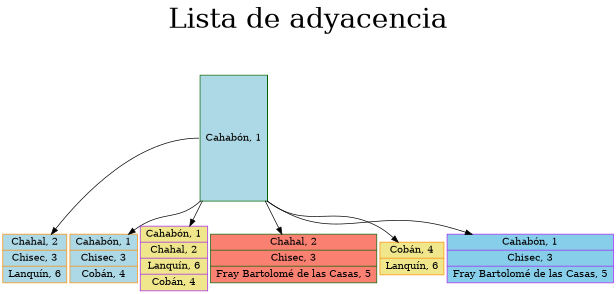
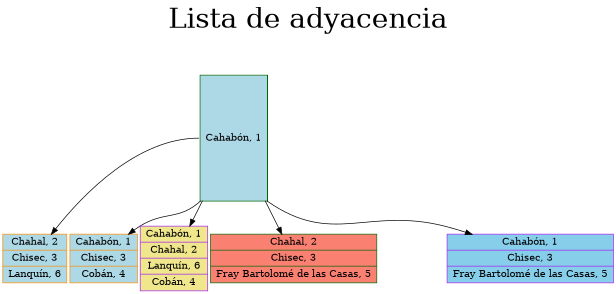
node "Cobán, 4": removed
